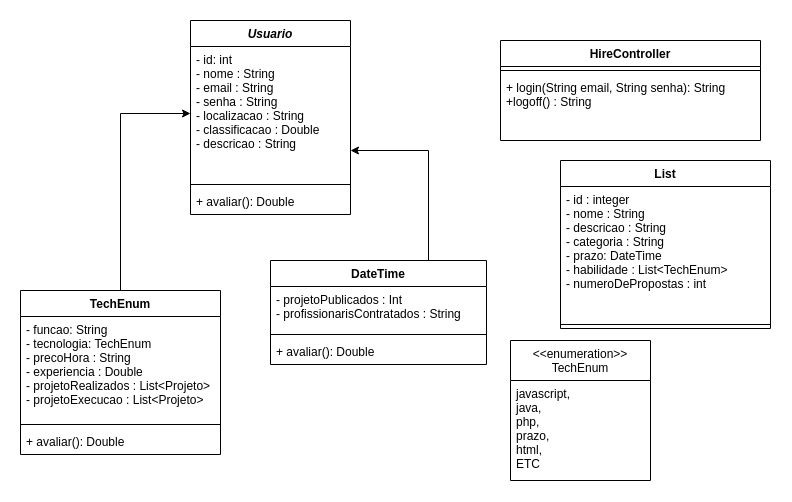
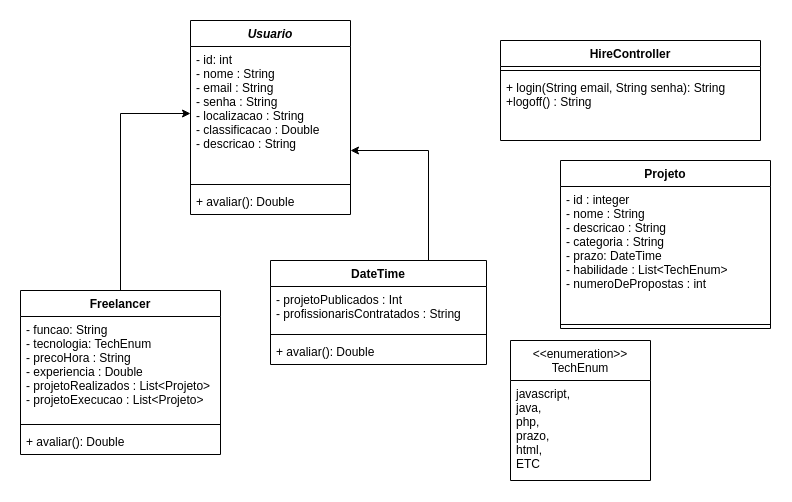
node "List": label "List" -> "Projeto"
node "TechEnum": label "TechEnum" -> "Freelancer"
